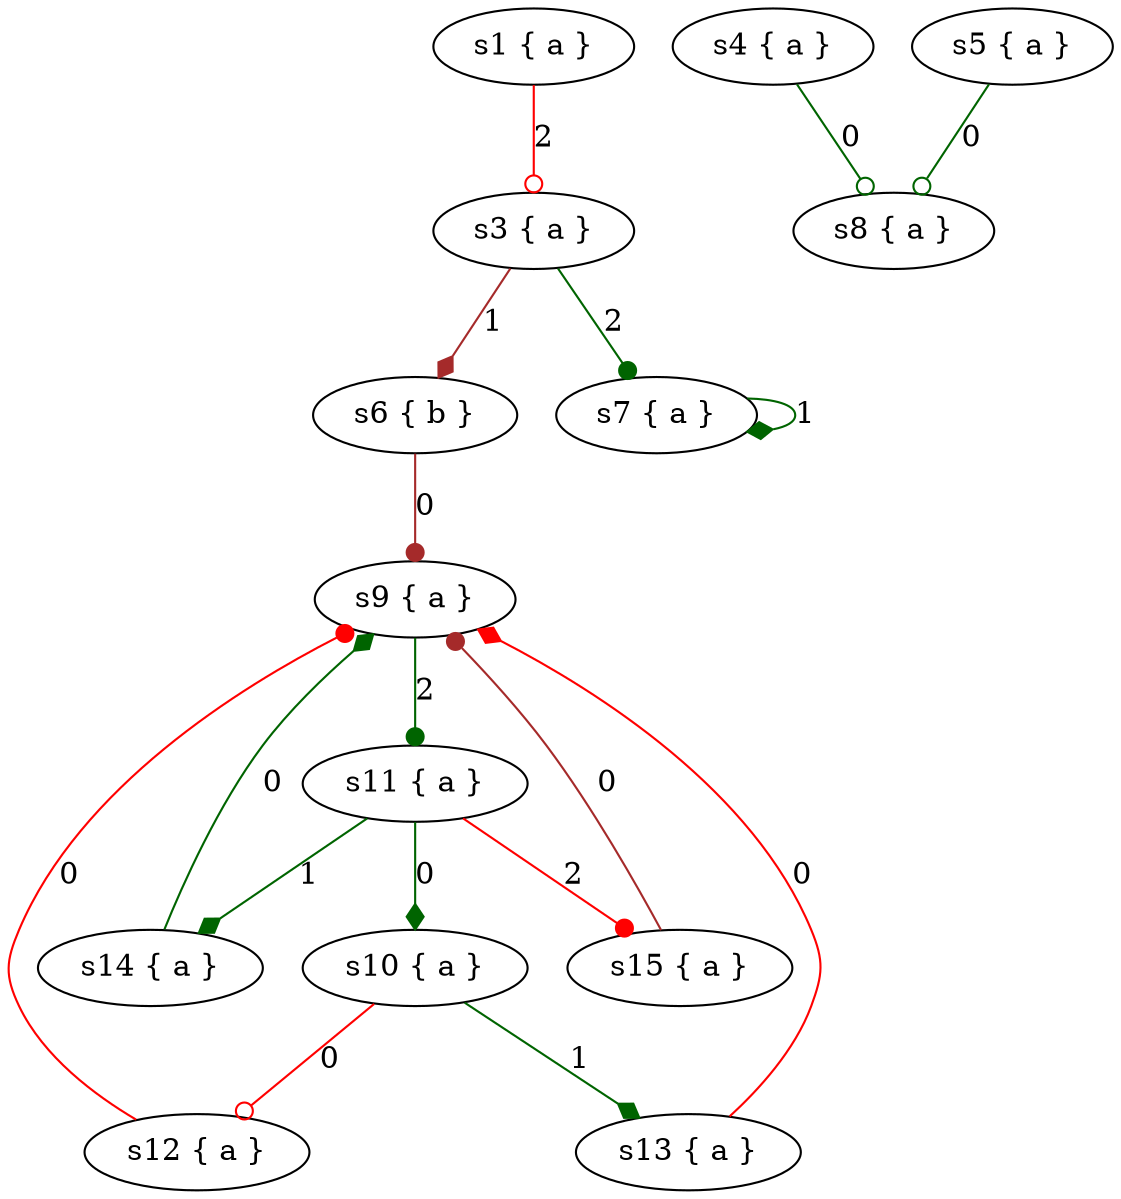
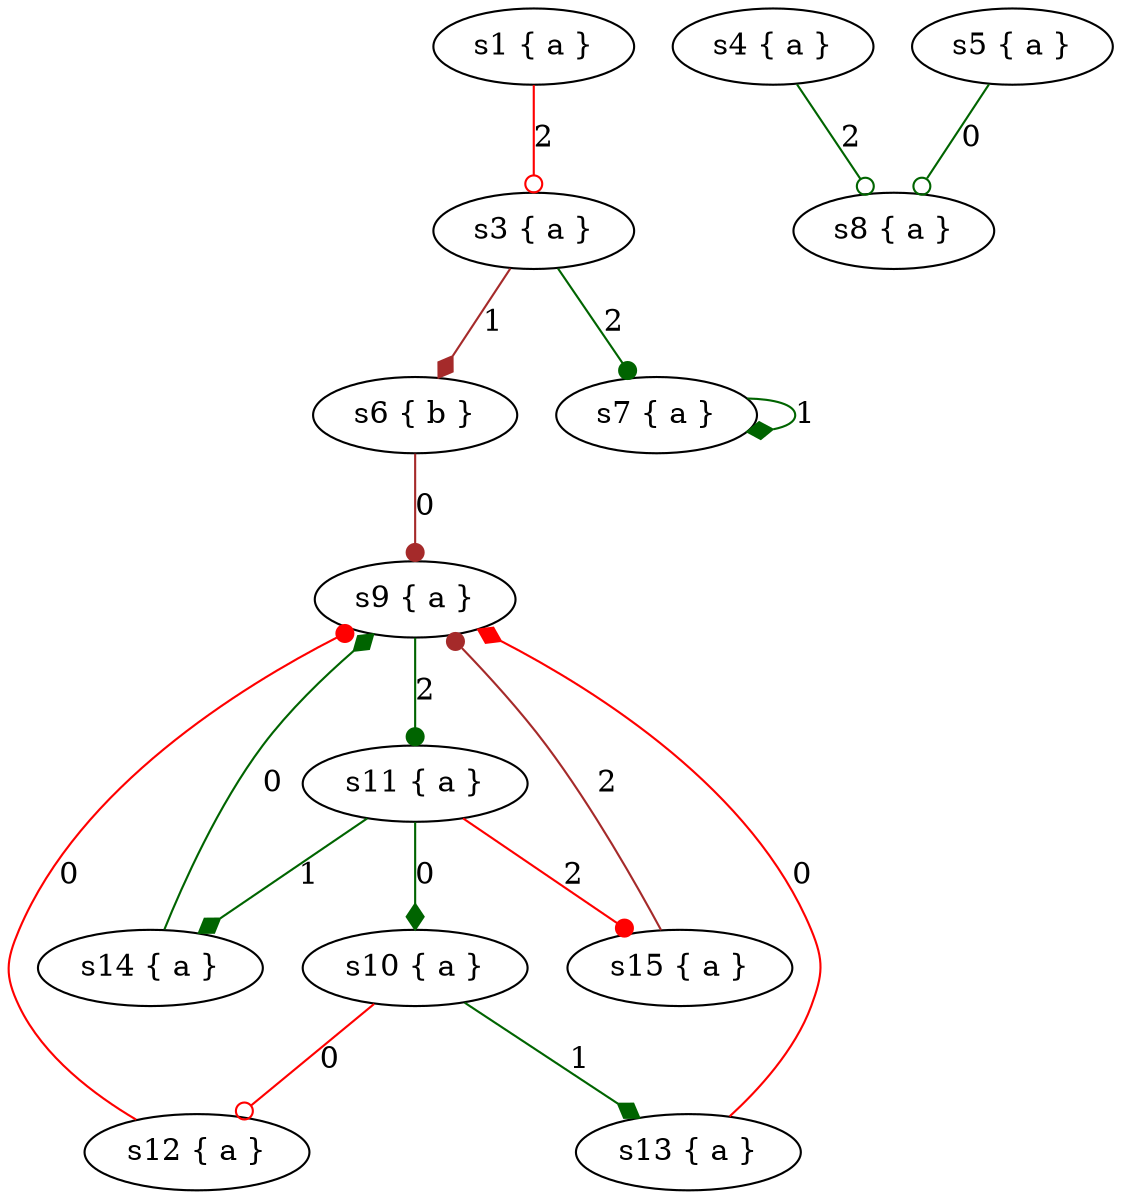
edge "s4 { a }" -> "s8 { a }": label "0" -> "2"
edge "s15 { a }" -> "s9 { a }": label "0" -> "2"
